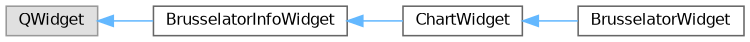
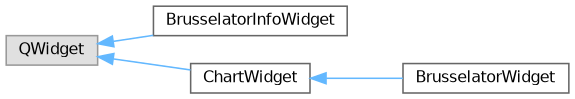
edge "ChartWidget" -> "BrusselatorInfoWidget": now "ChartWidget" -> "QWidget"
